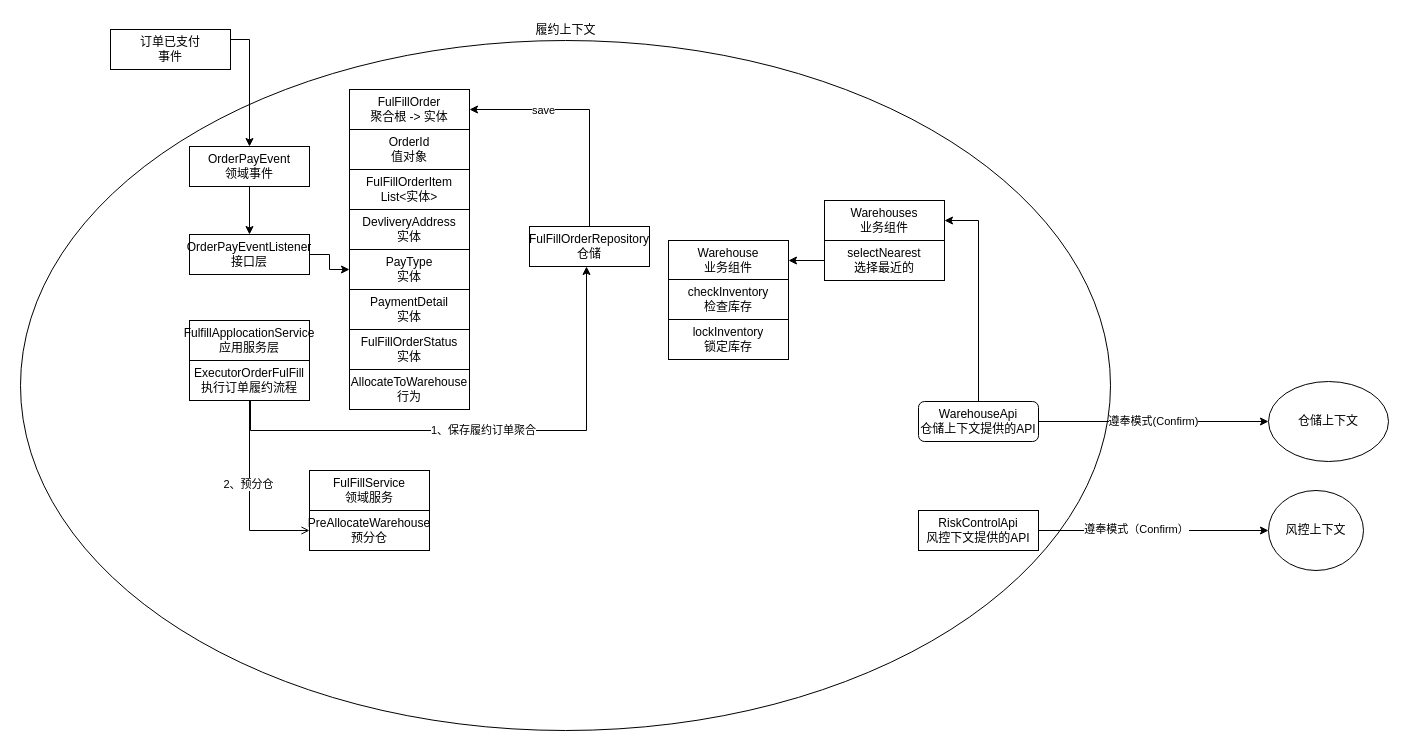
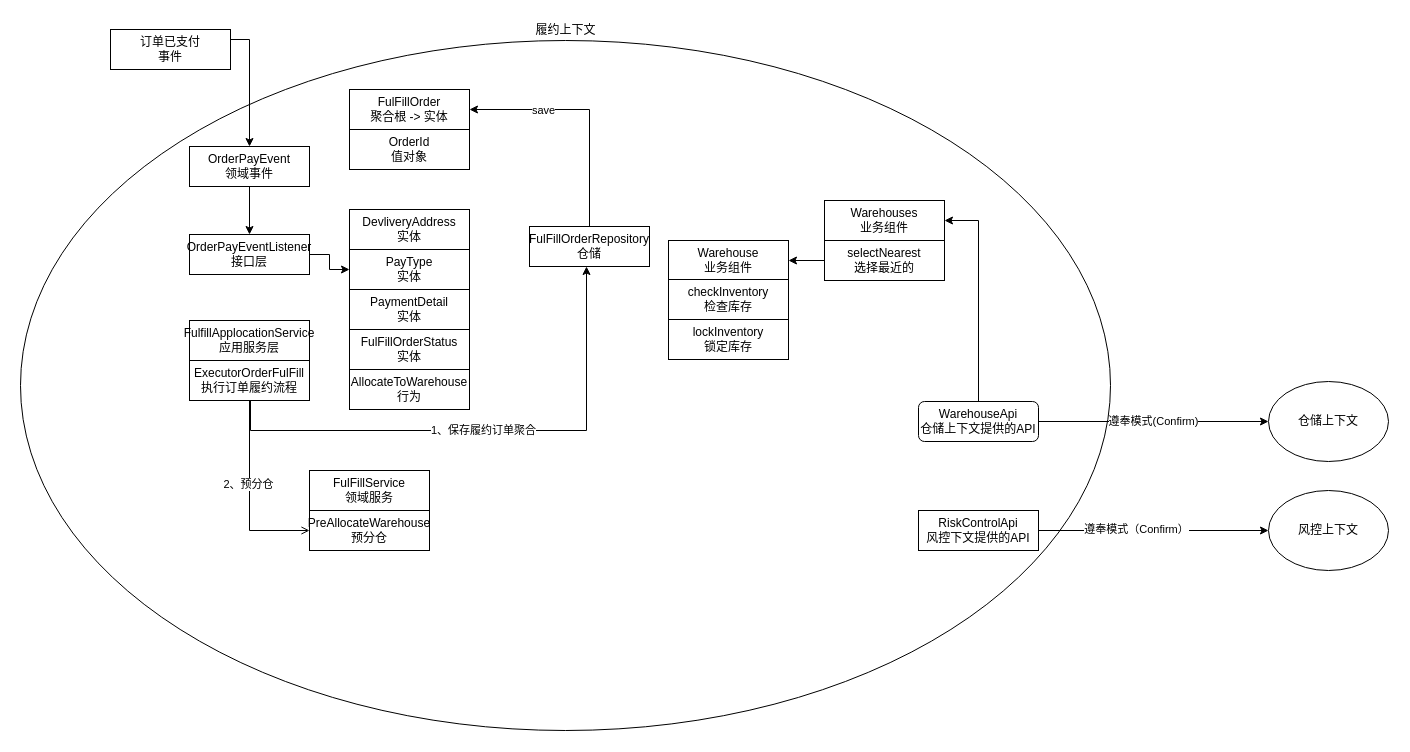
node "FulFillOrderItem List<实体>": removed
node "风控上下文": size 95x80 -> 120x80
